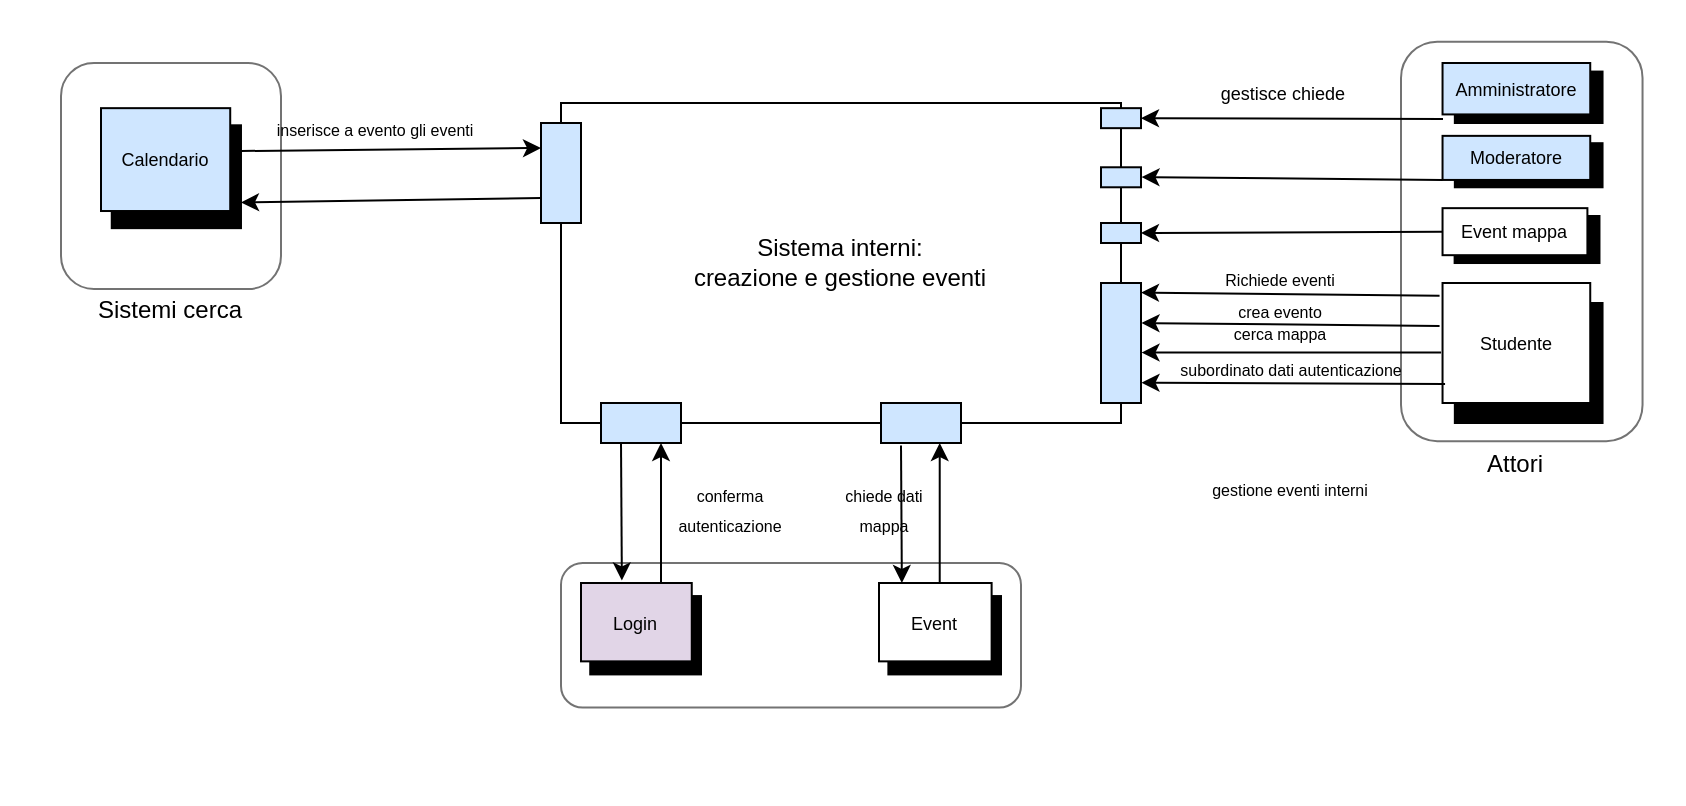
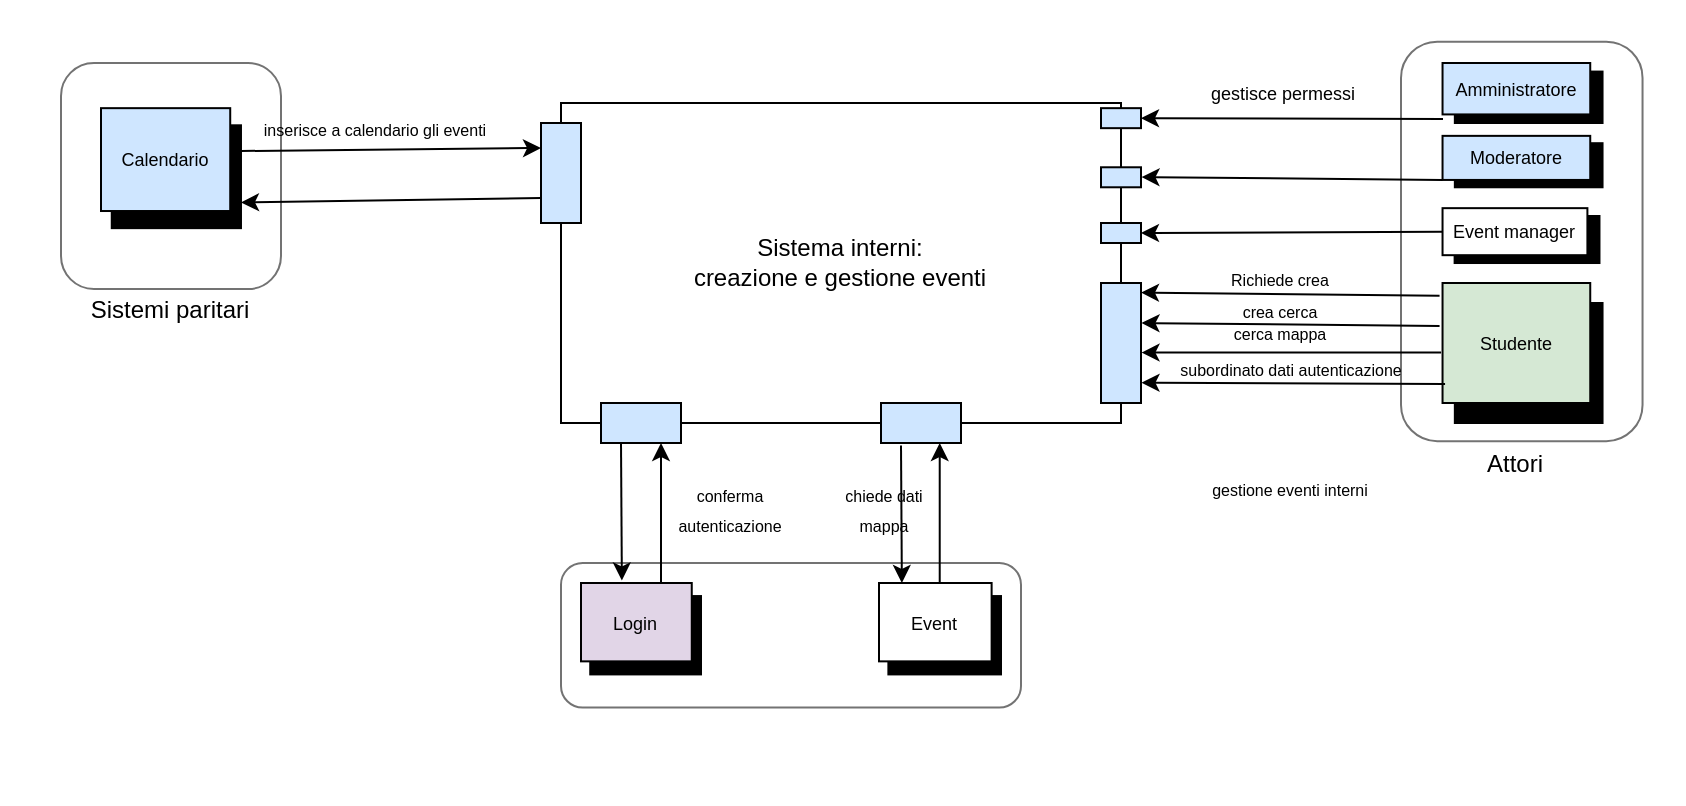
node "gestisce chiede%3Cmx": label "gestisce chiede%3Cmx" -> "gestisce permessi%3Cmx"
node "inserisce a evento gli eventi": label "inserisce a evento gli eventi" -> "inserisce a calendario gli eventi"
node "Event mappa": label "Event mappa" -> "Event manager"
node "Richiede eventi": label "Richiede eventi" -> "Richiede crea"
node "Sistemi cerca": label "Sistemi cerca" -> "Sistemi paritari"
node "crea evento": label "crea evento" -> "crea cerca"
node "Studente": fillcolor #ffffff -> #d5e8d4
